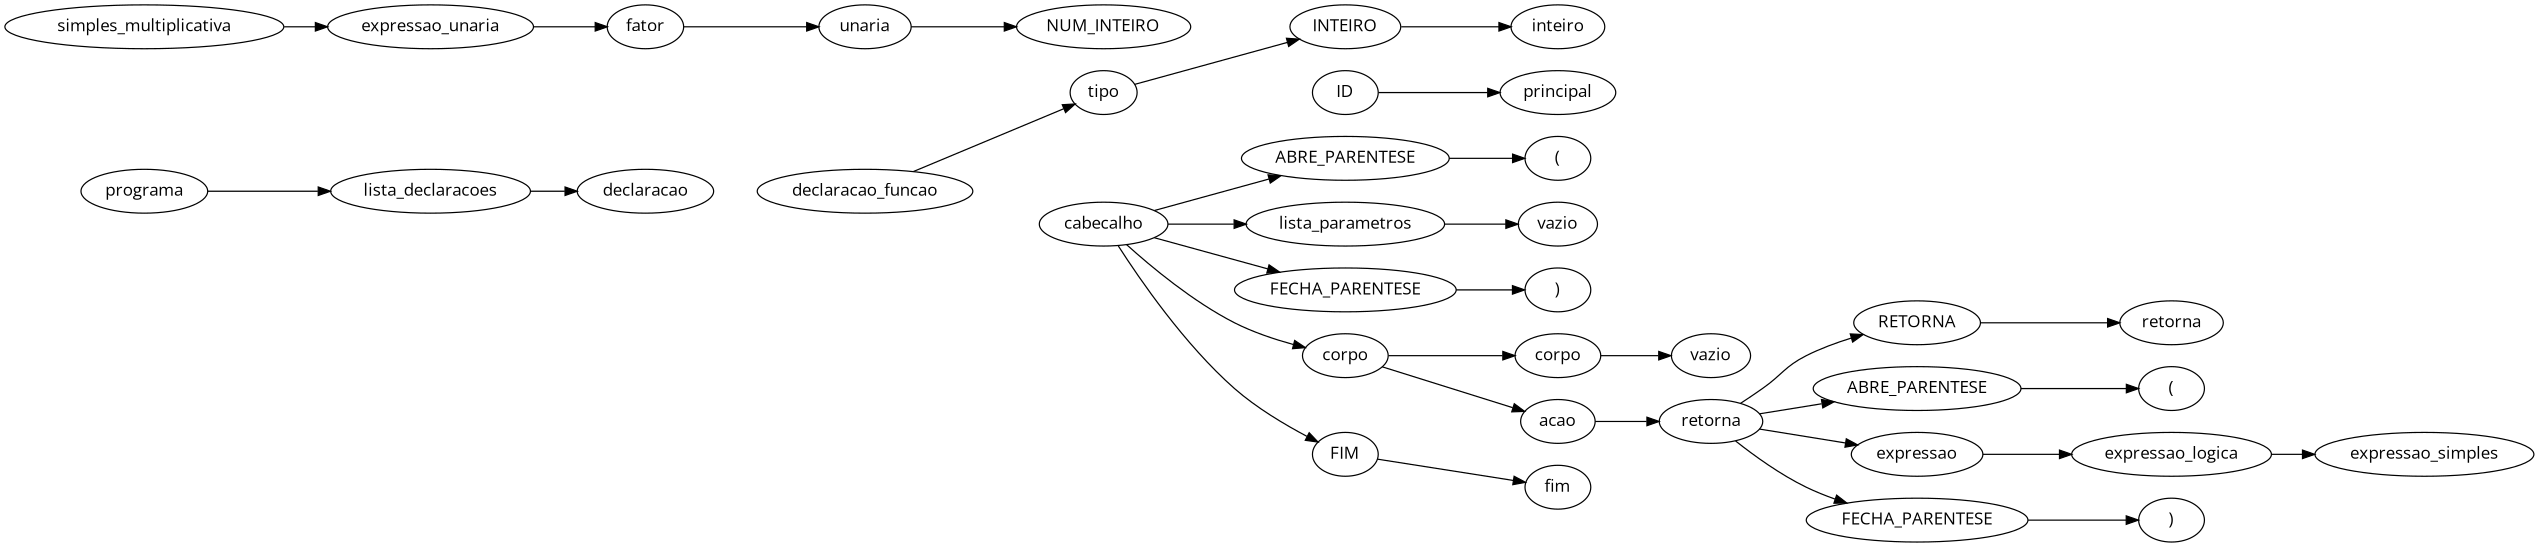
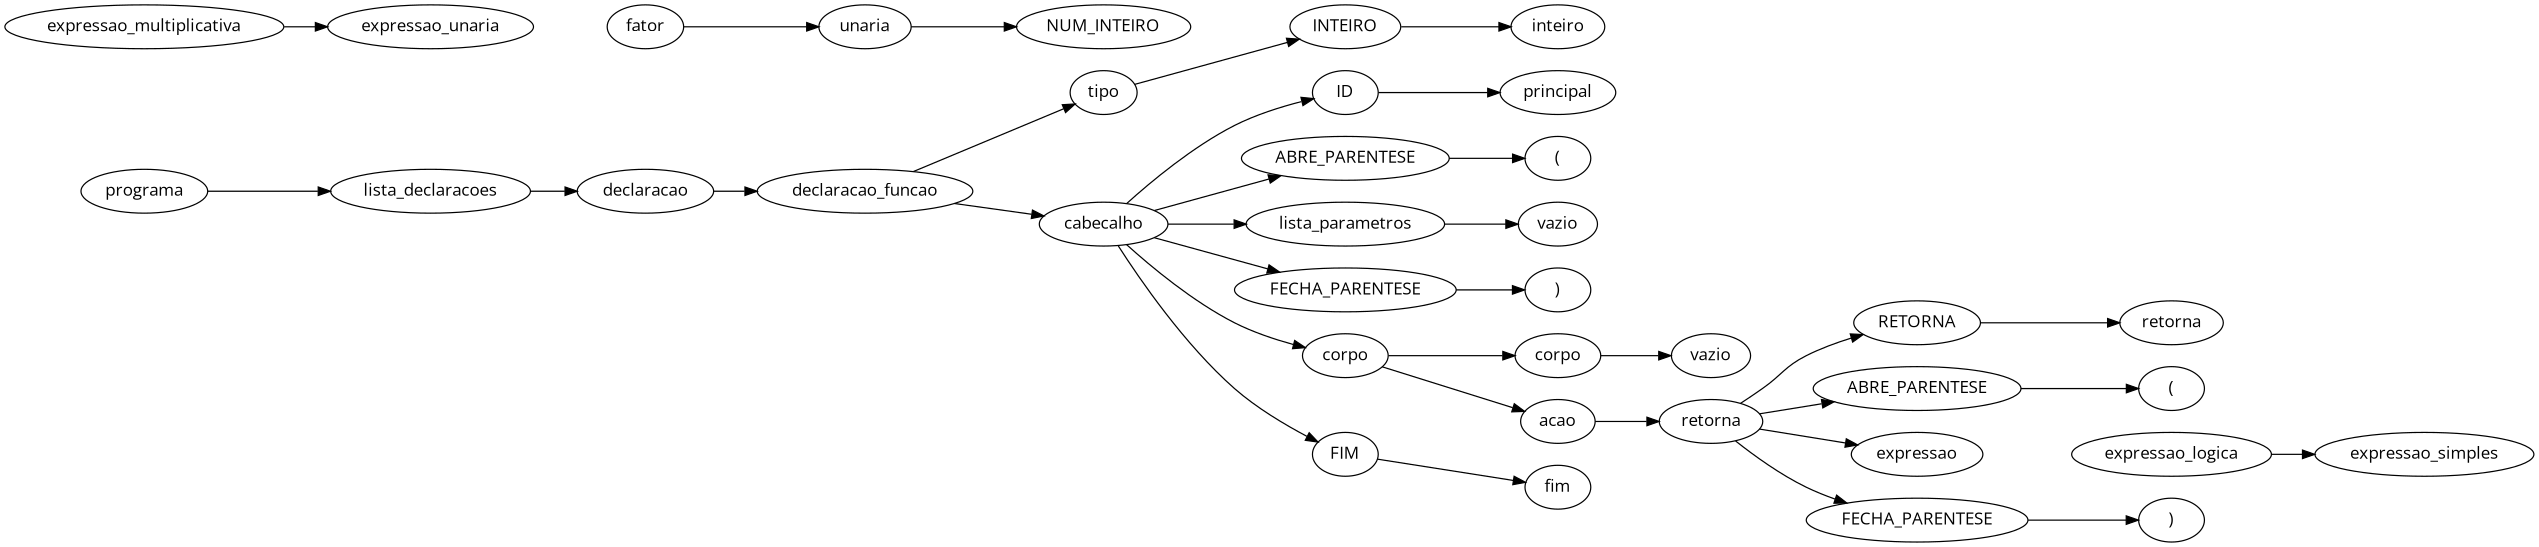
node "simples_multiplicativa": label "simples_multiplicativa" -> "expressao_multiplicativa"
edge "expressao_unaria" -> "fator": removed
edge "cabecalho" -> "ID": added
edge "declaracao" -> "declaracao_funcao": added
edge "declaracao_funcao" -> "cabecalho": added
edge "expressao" -> "expressao_logica": removed
